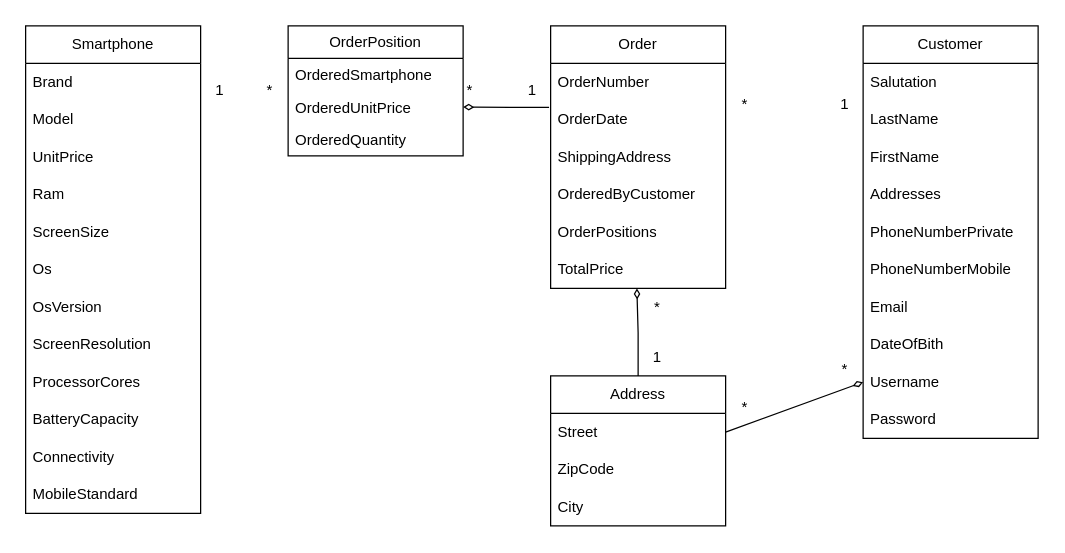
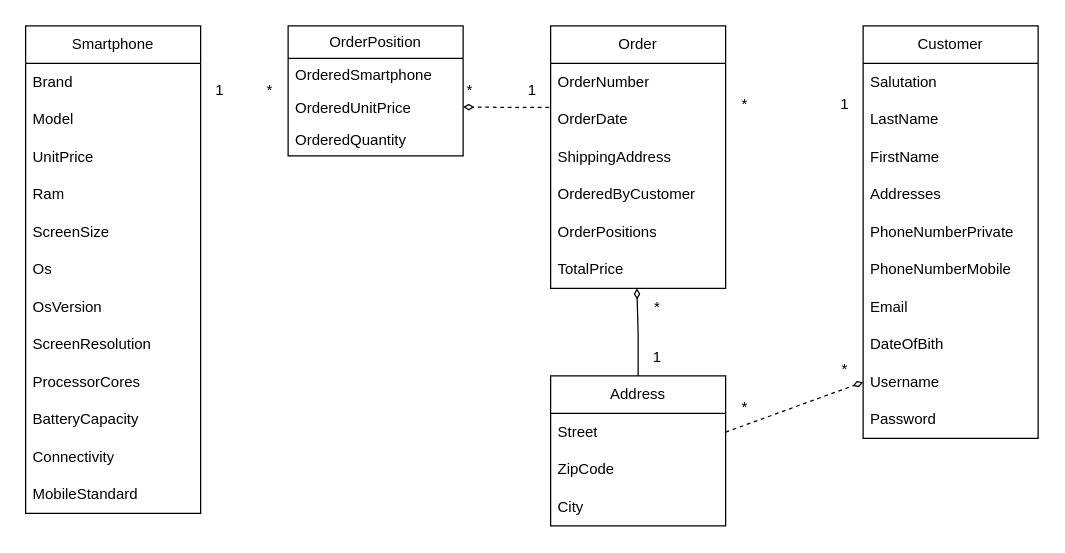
edge "OrderDate" -> "OrderedUnitPrice": style solid -> dashed
edge "Street" -> "Username": style solid -> dashed
